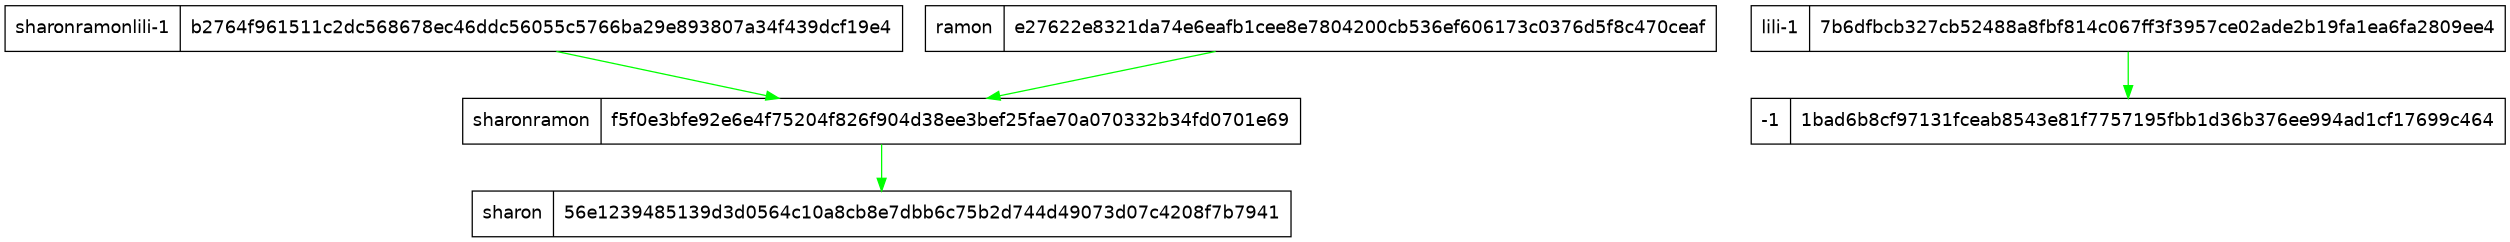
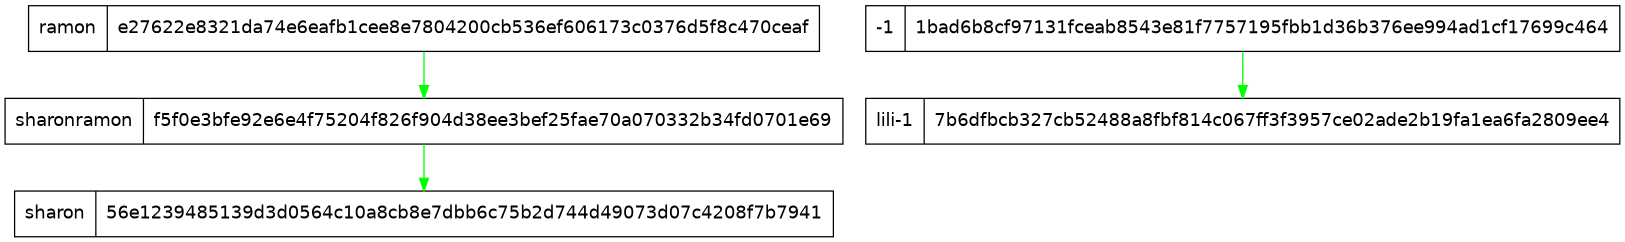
node "sharonramonlili-1": removed
edge "lili-1" -> "-1": reversed
